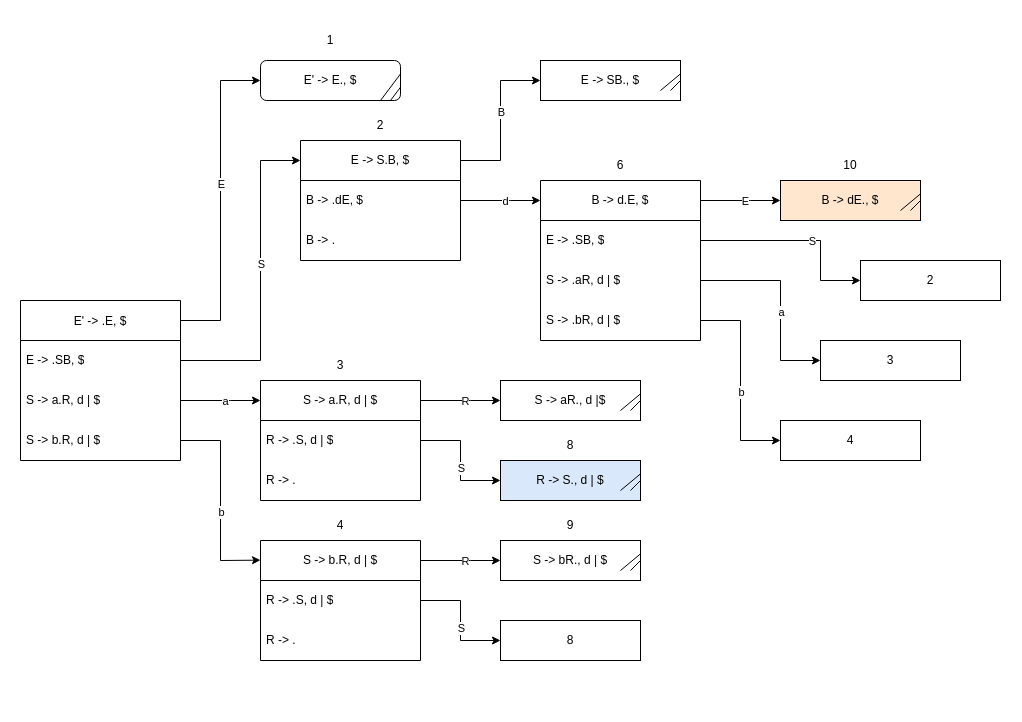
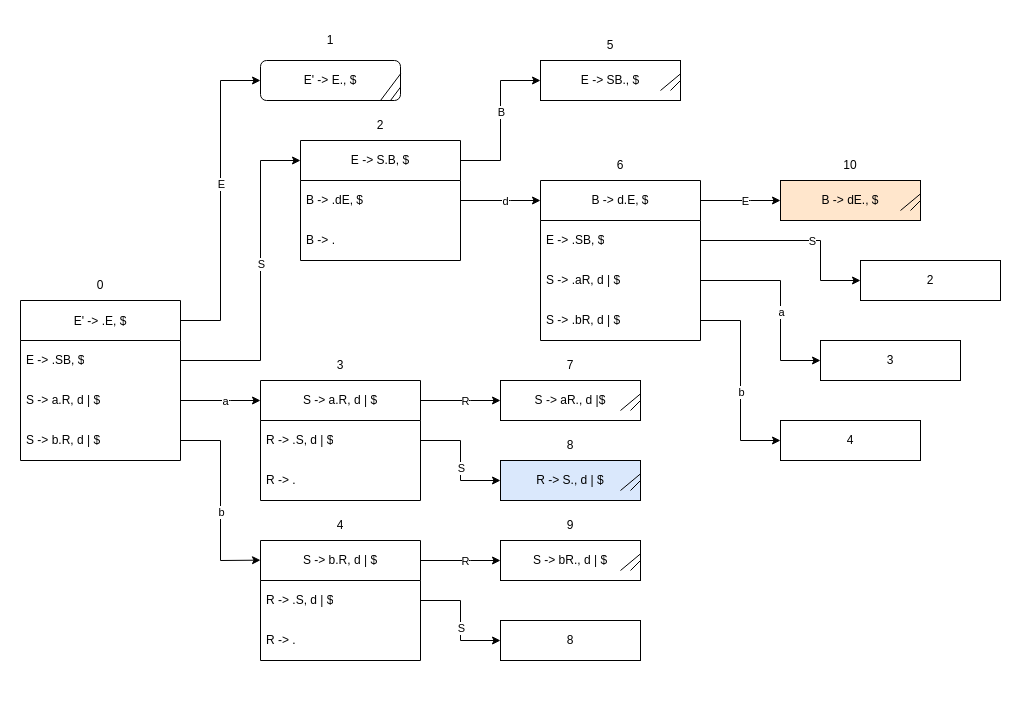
node "5": added
node "0": added
node "7": added
